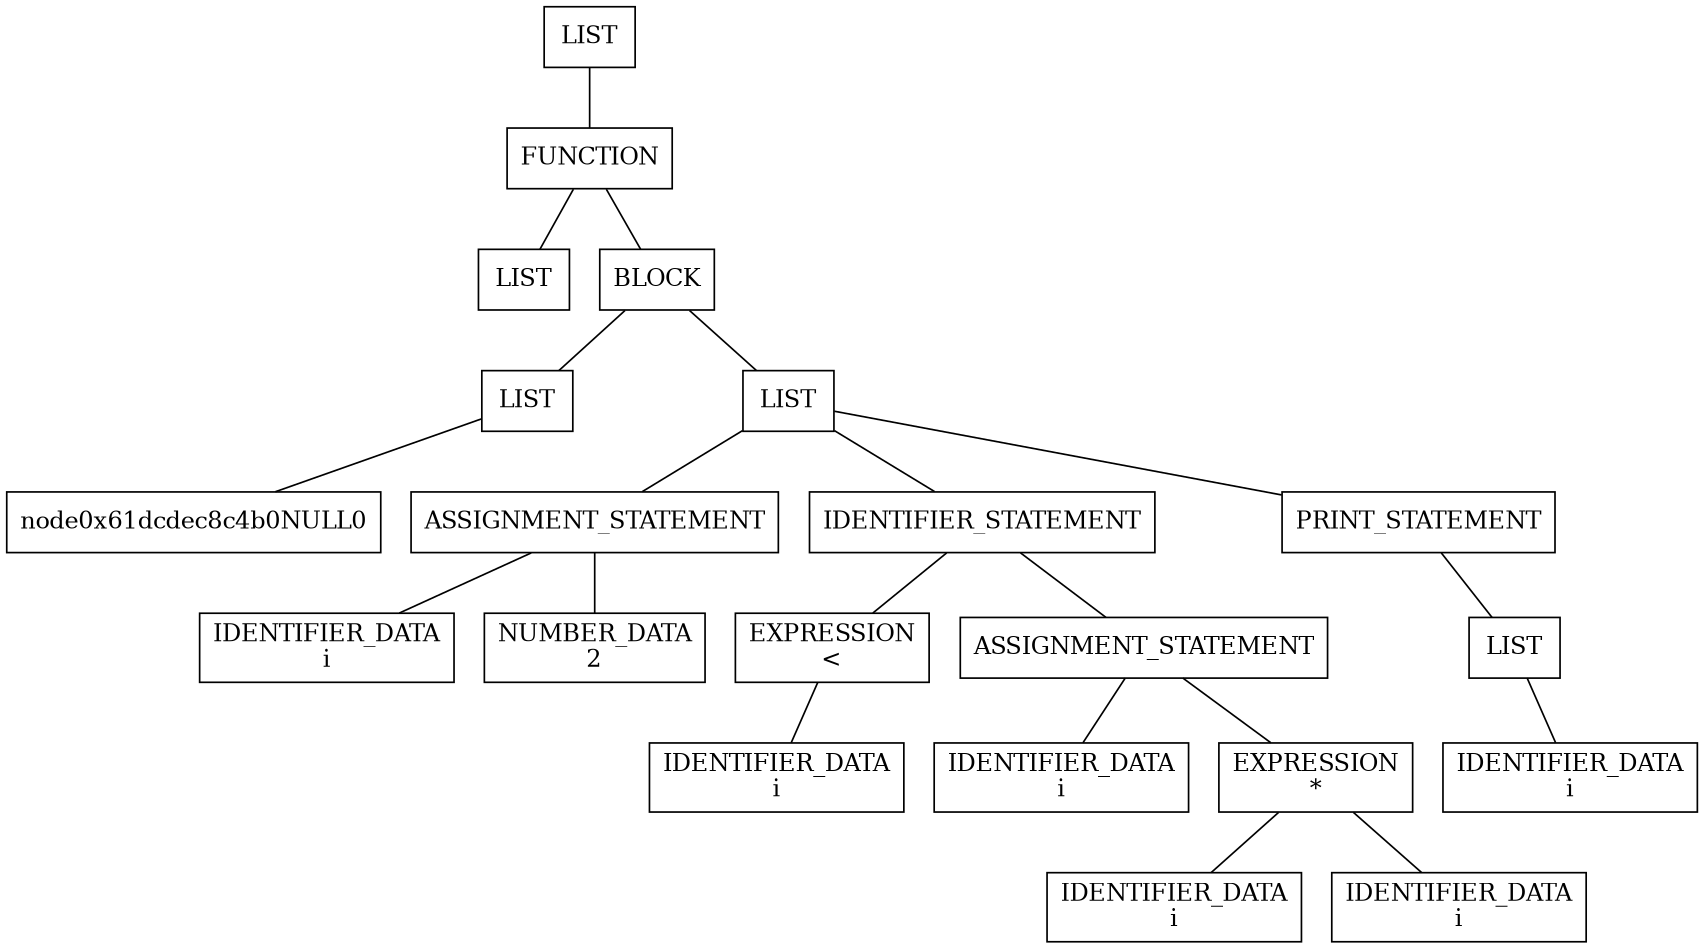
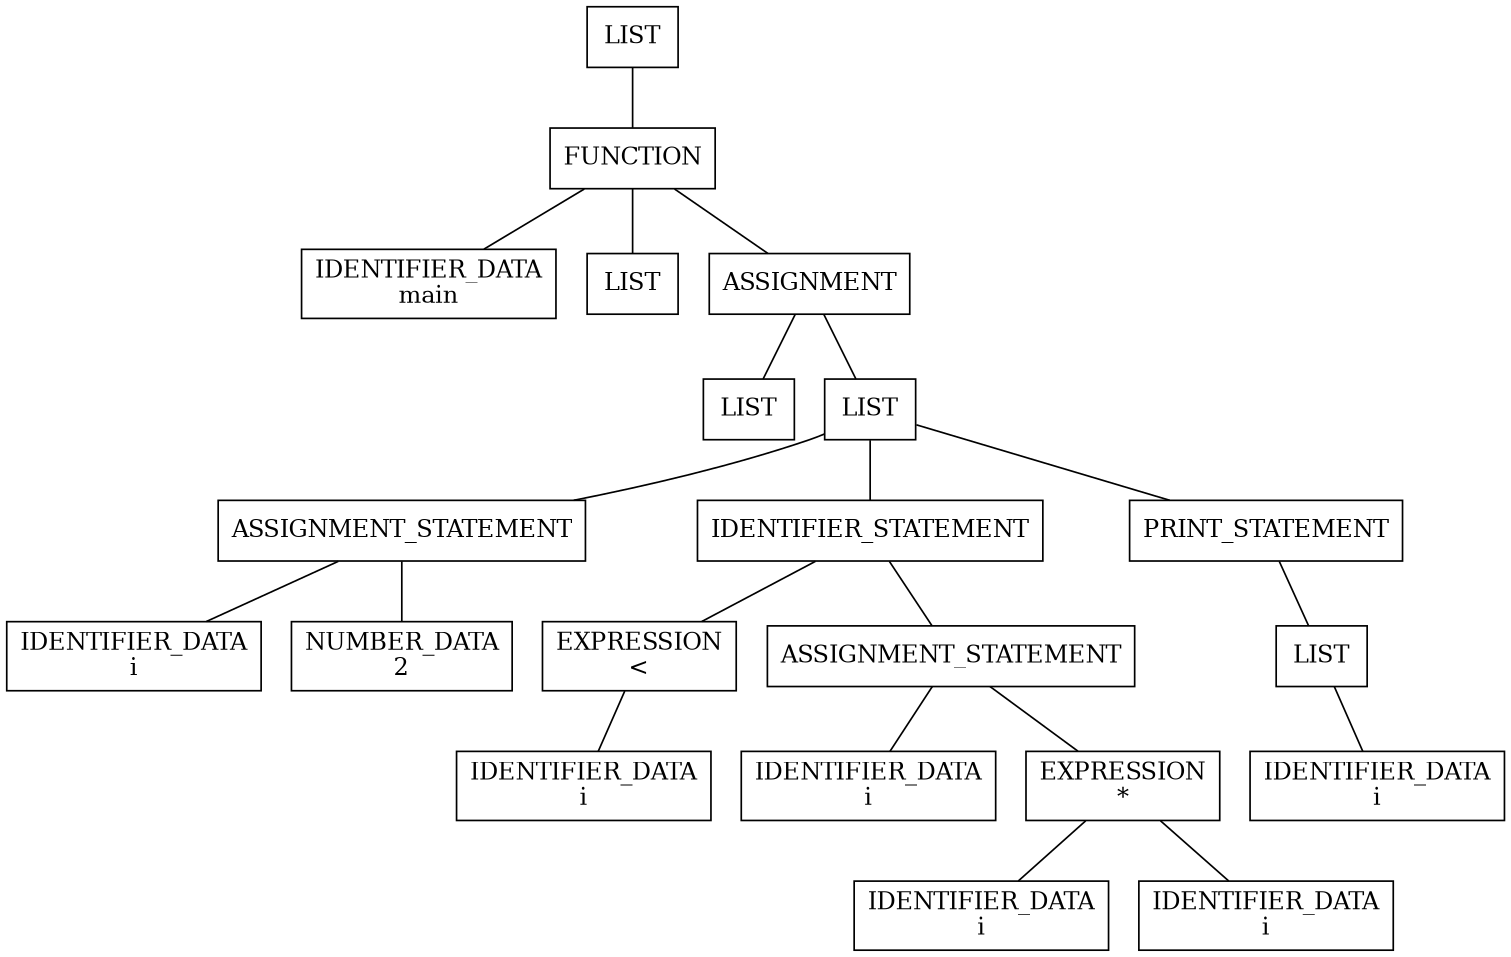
node "BLOCK": label "BLOCK" -> "ASSIGNMENT"
node "IDENTIFIER_DATA main": added
node "node0x61dcdec8c4b0NULL0": removed
